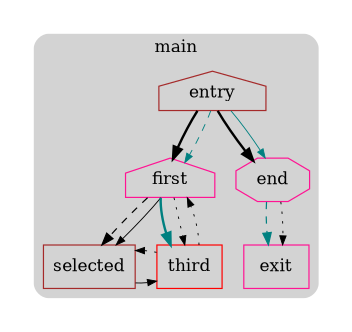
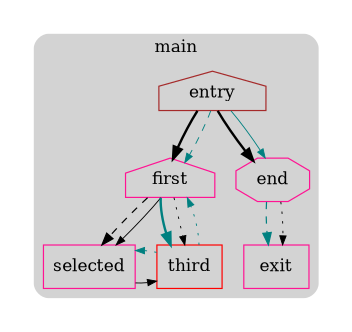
edge "third" -> "first": color black -> teal
edge "third" -> "selected": color black -> teal
node "selected": color brown -> deeppink
